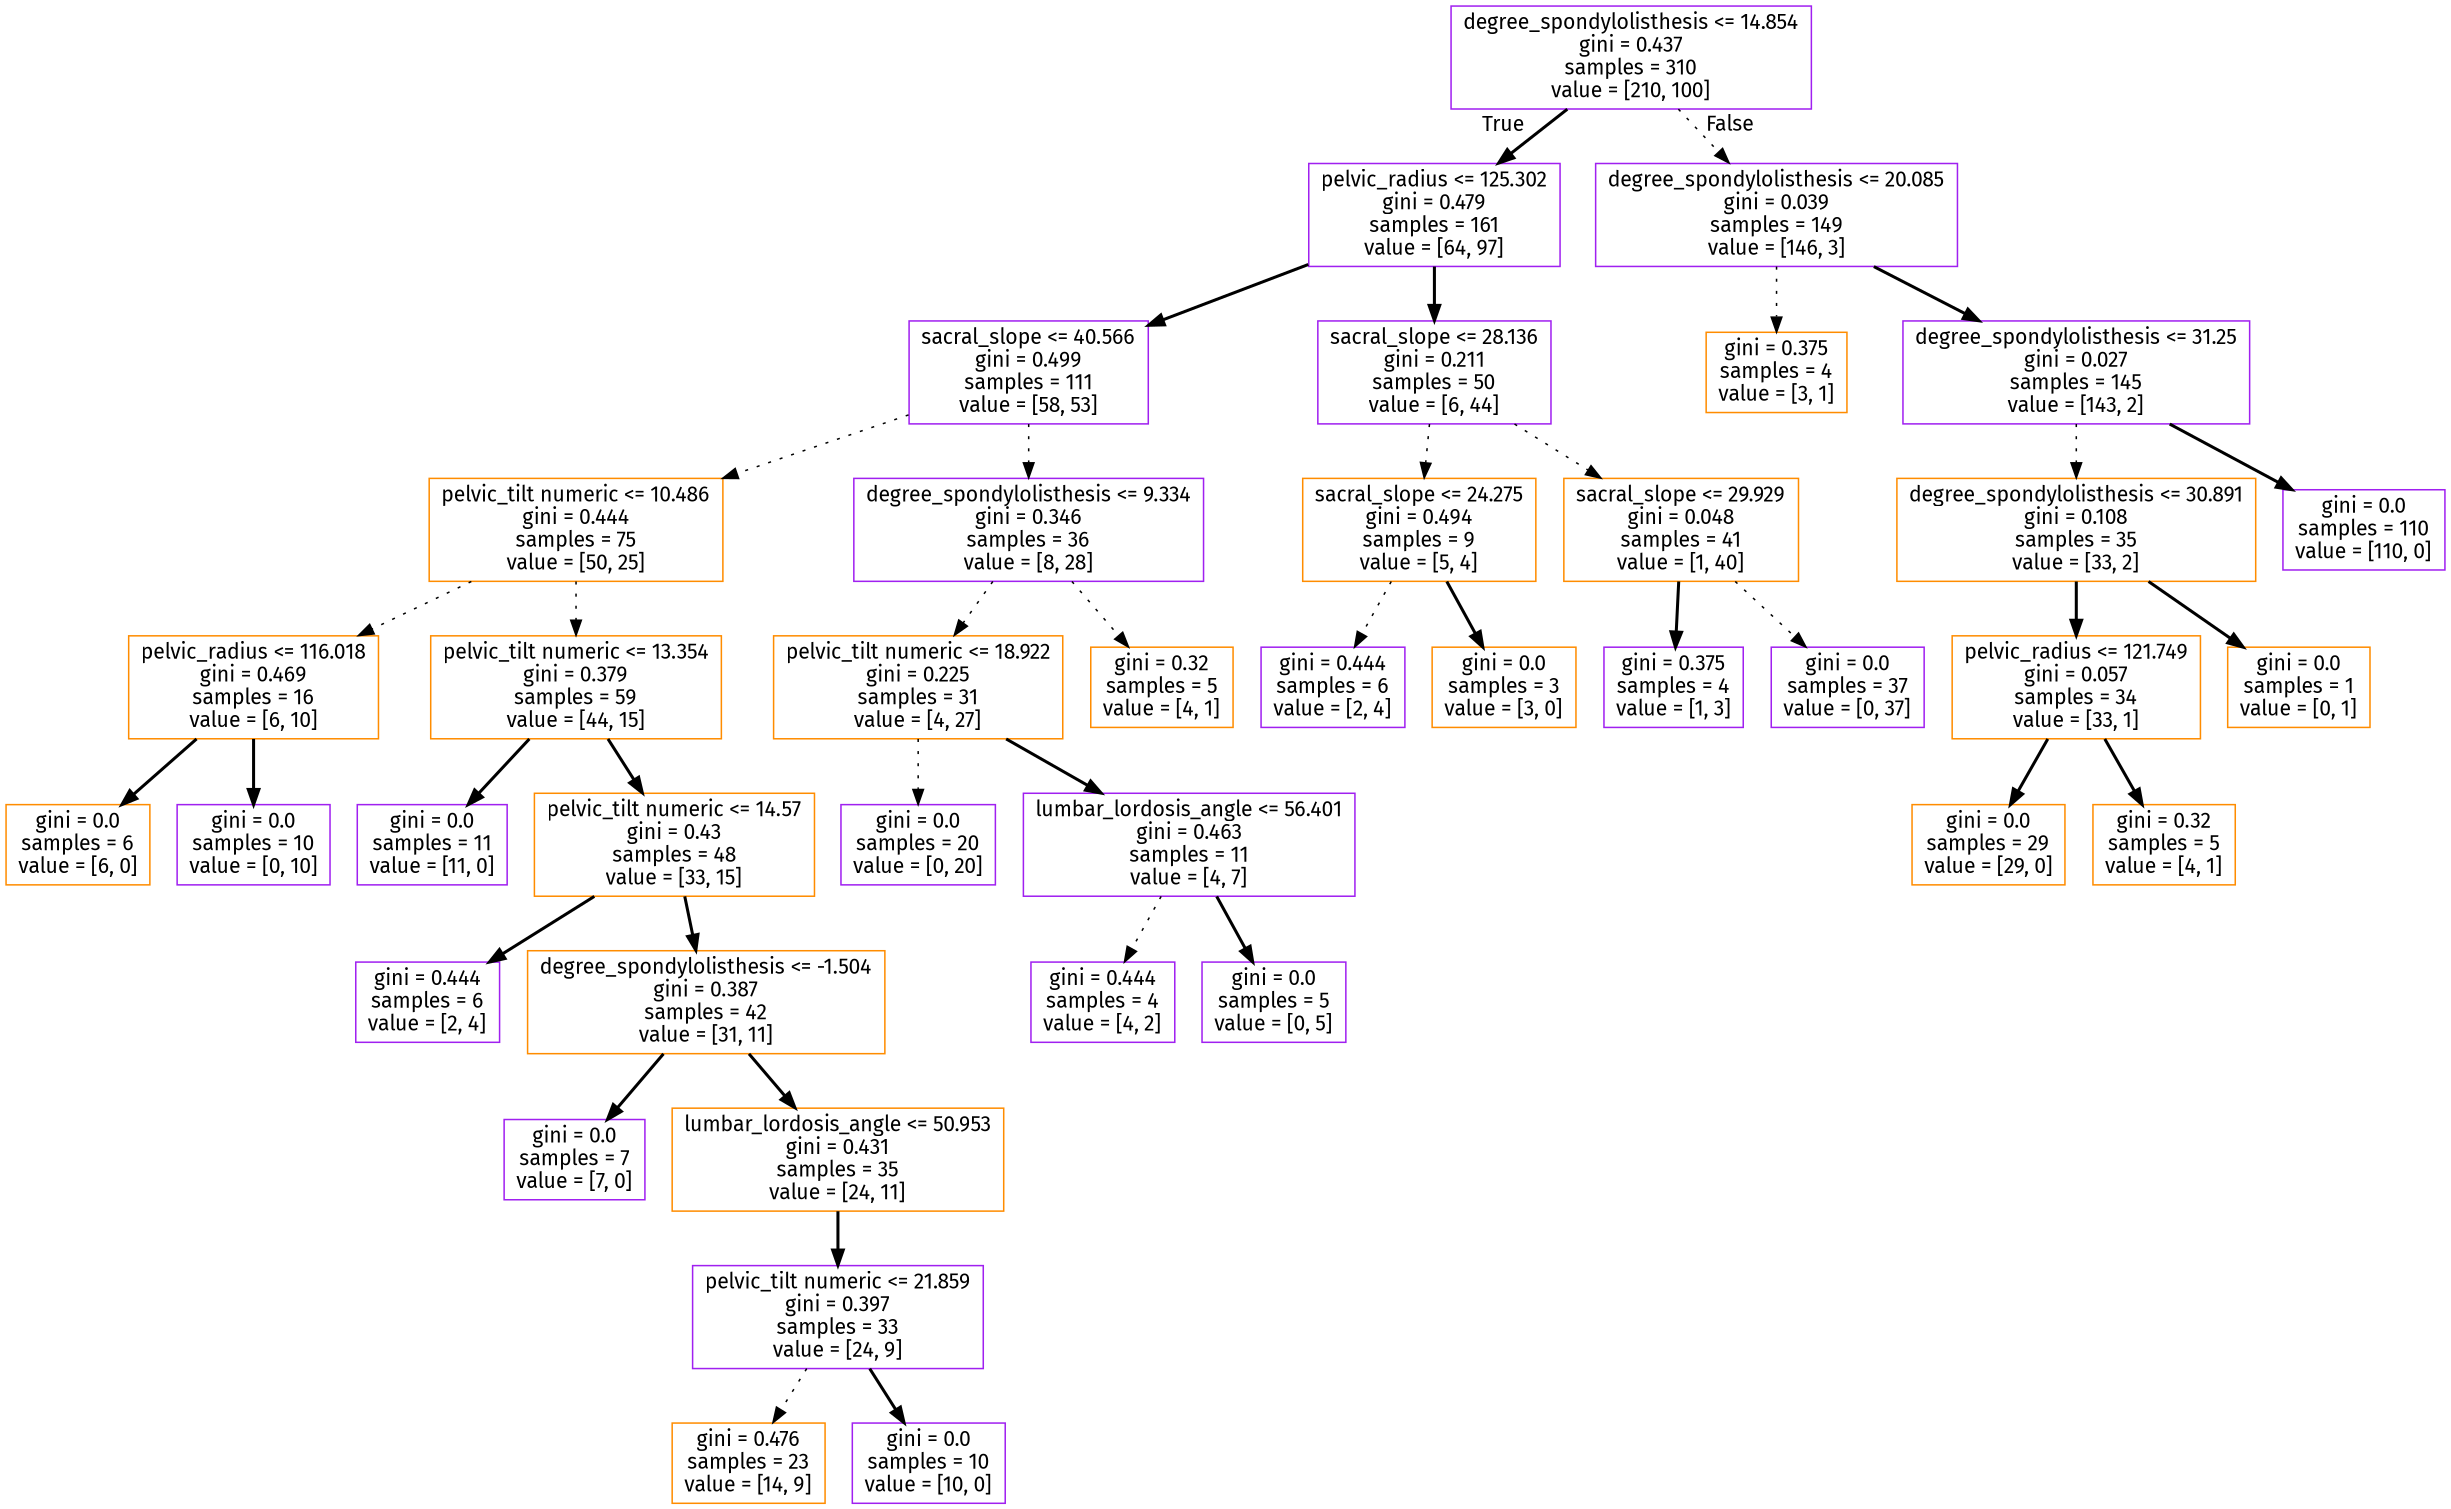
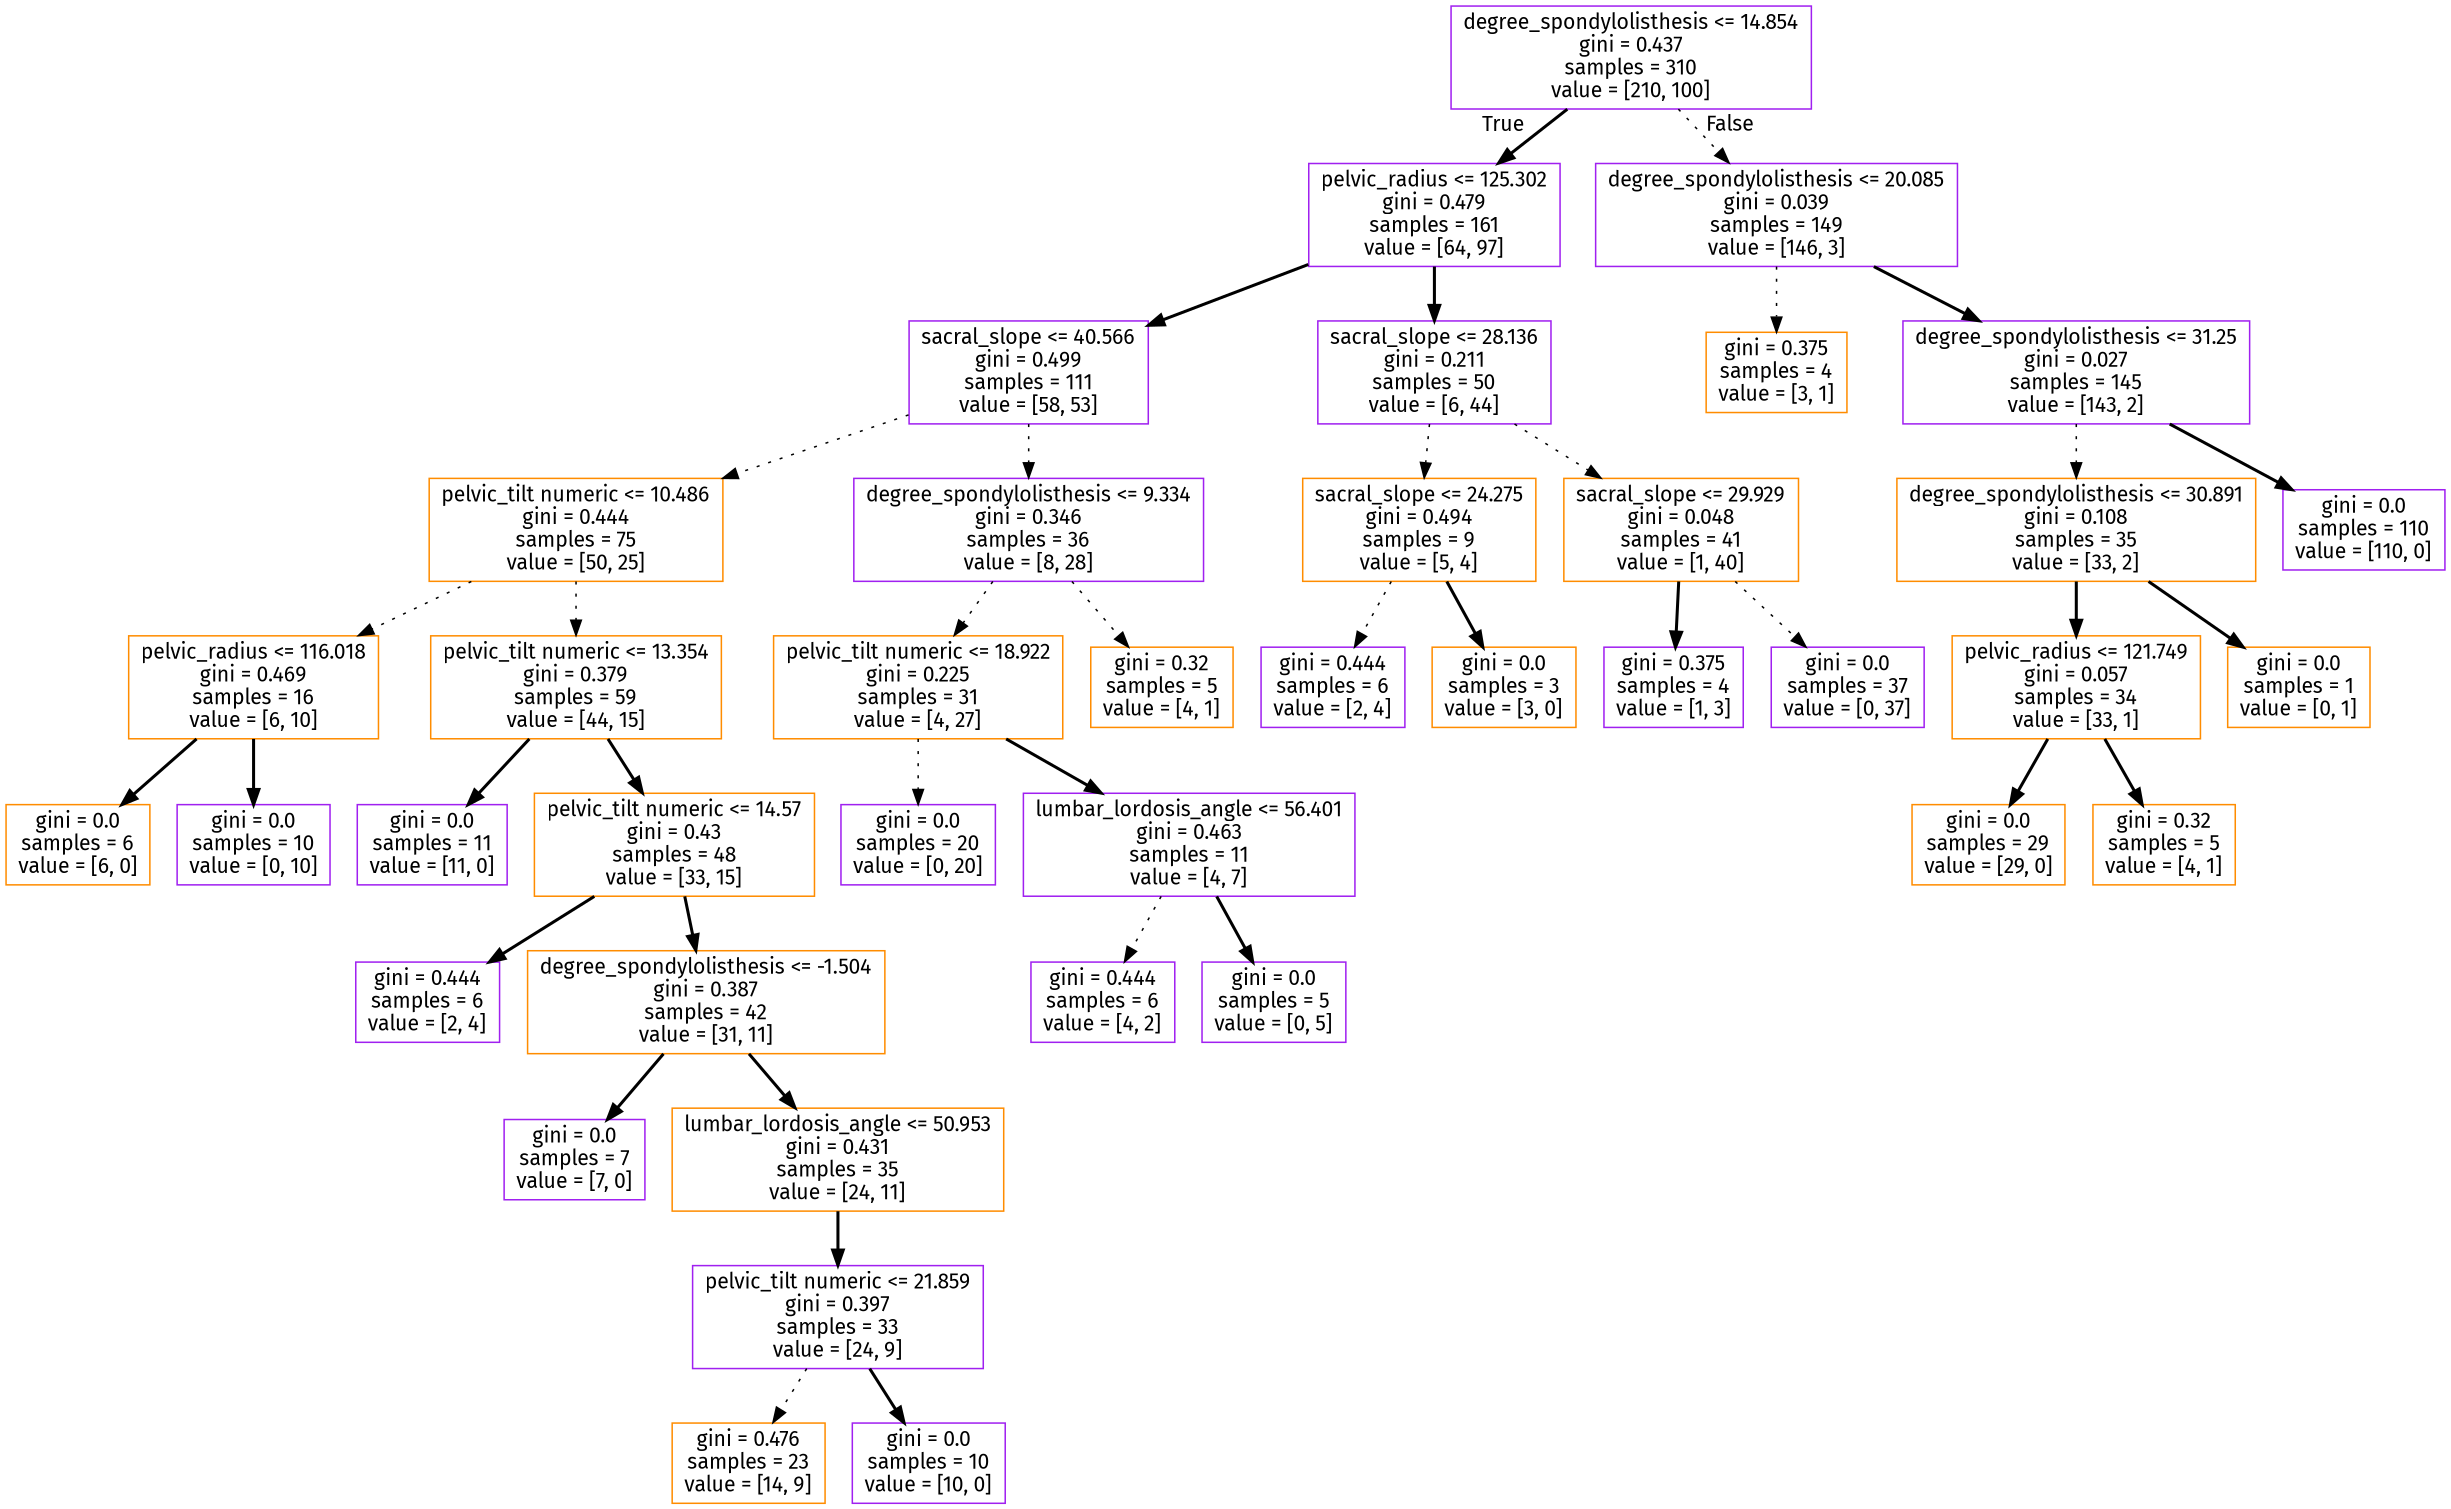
node "gini = 0.444 samples = 4 value = [4, 2]": label "gini = 0.444 samples = 4 value = [4, 2]" -> "gini = 0.444 samples = 6 value = [4, 2]"
